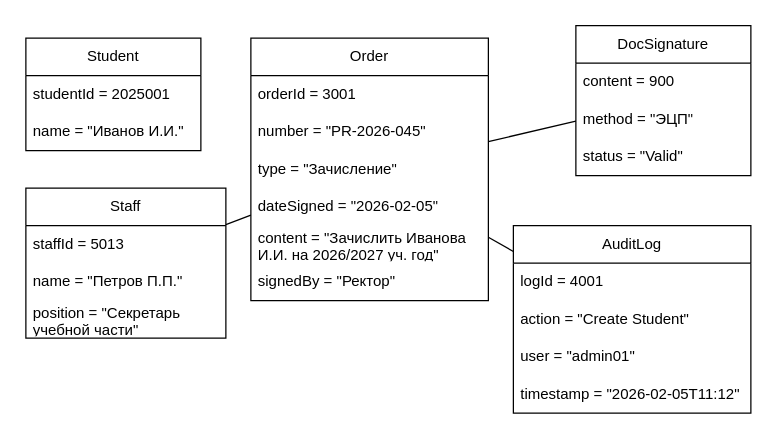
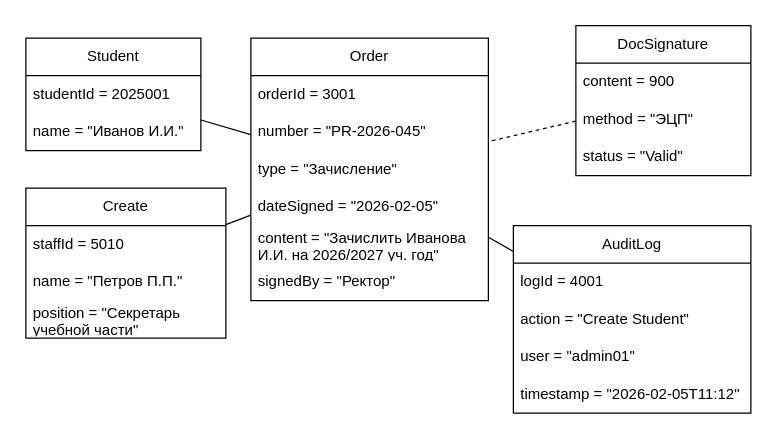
edge "Student" -- "Order": added
edge "DocSignature" -- "Order": style solid -> dashed
node "Staff": label "Staff" -> "Create"
node "staffId = 5013": label "staffId = 5013" -> "staffId = 5010"
